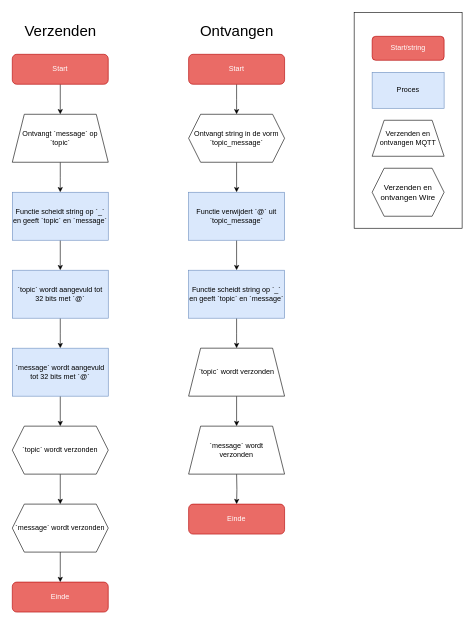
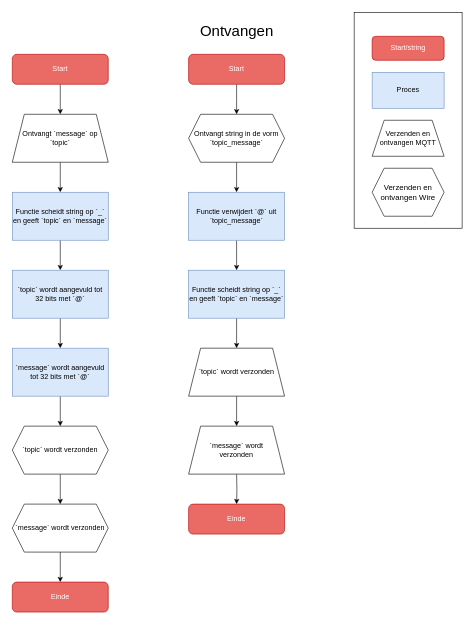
node "Verzenden": removed
